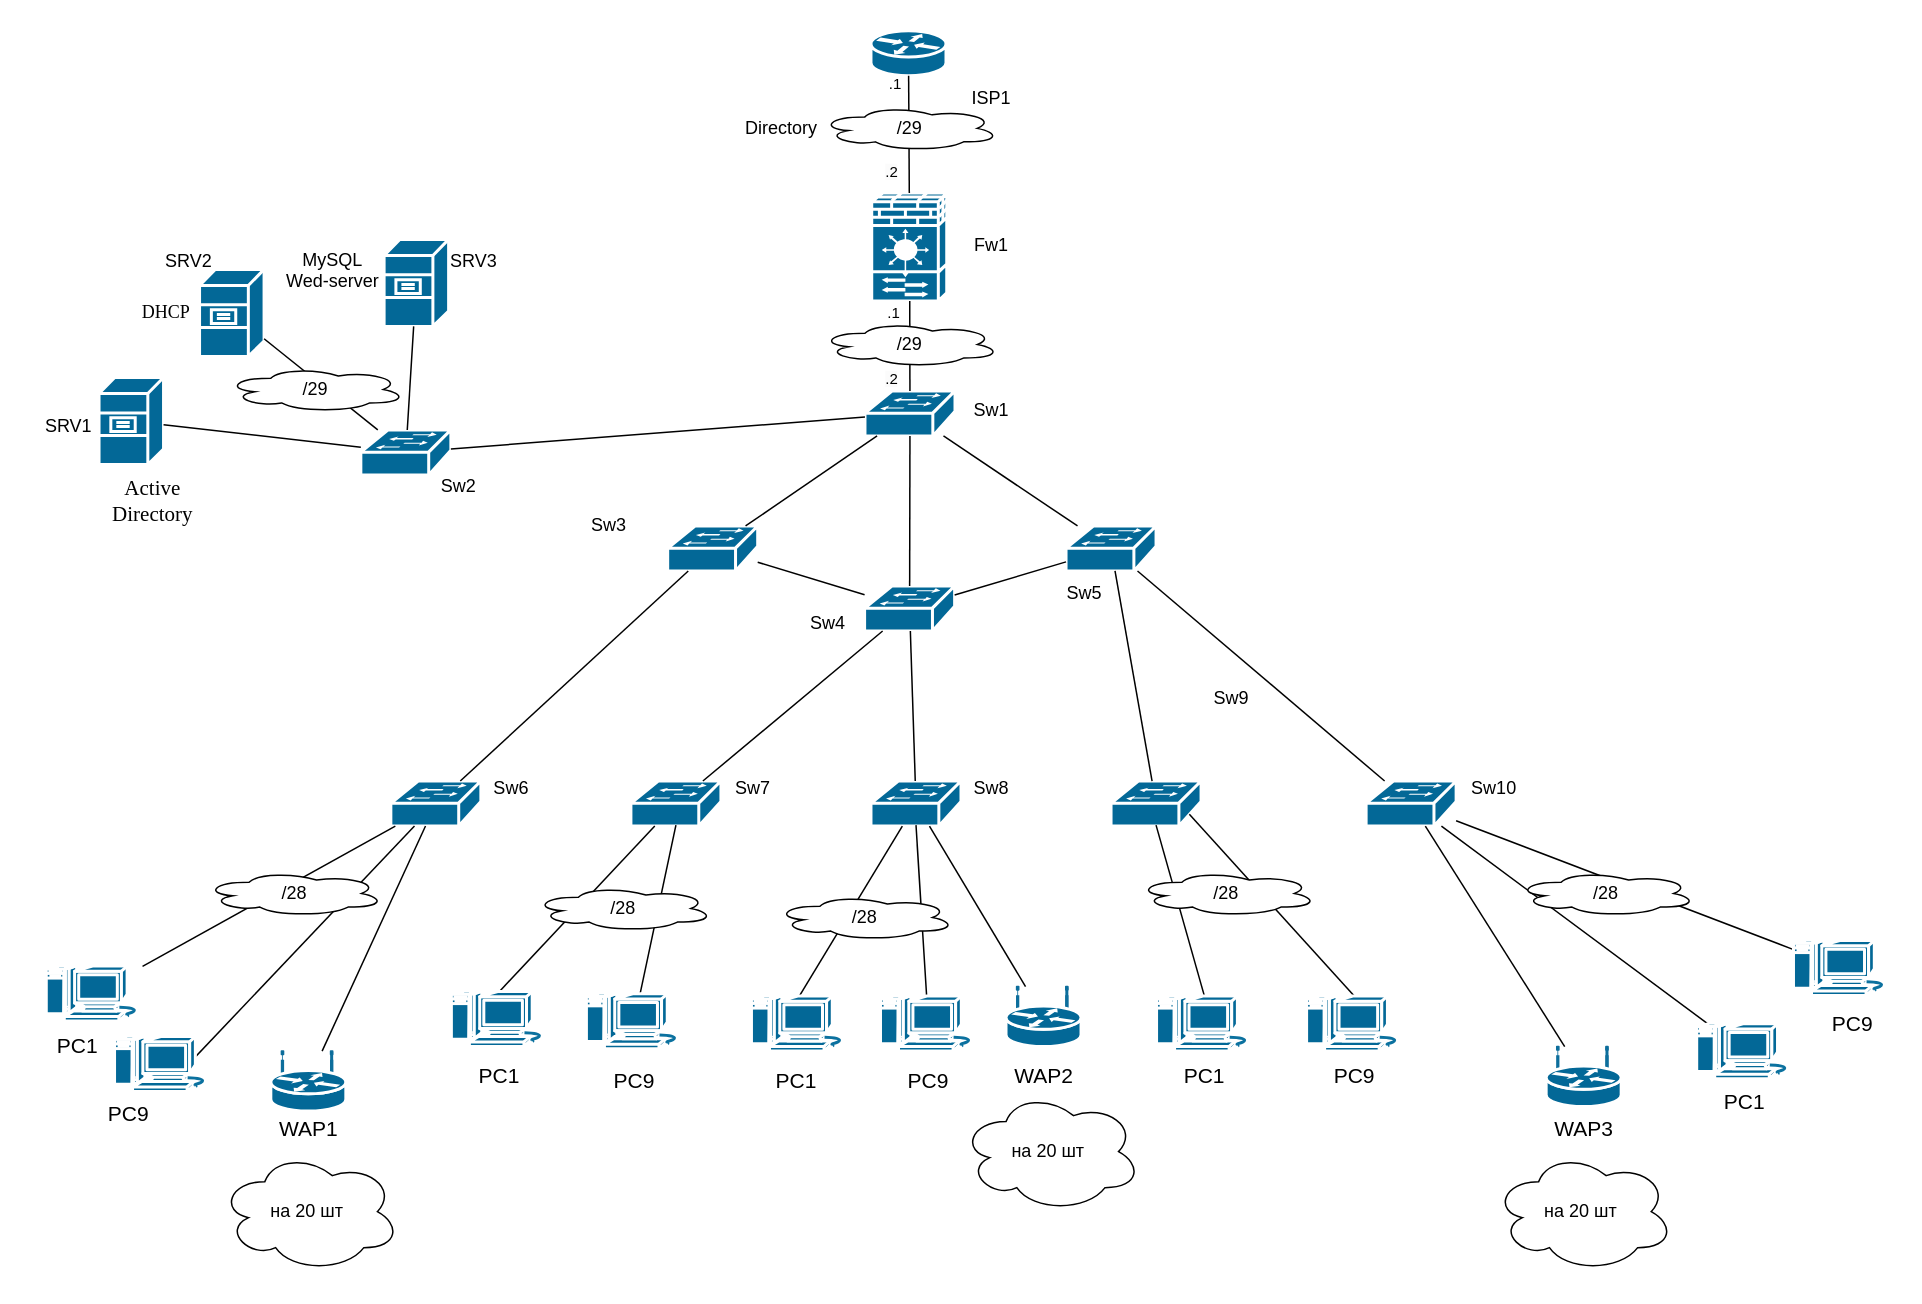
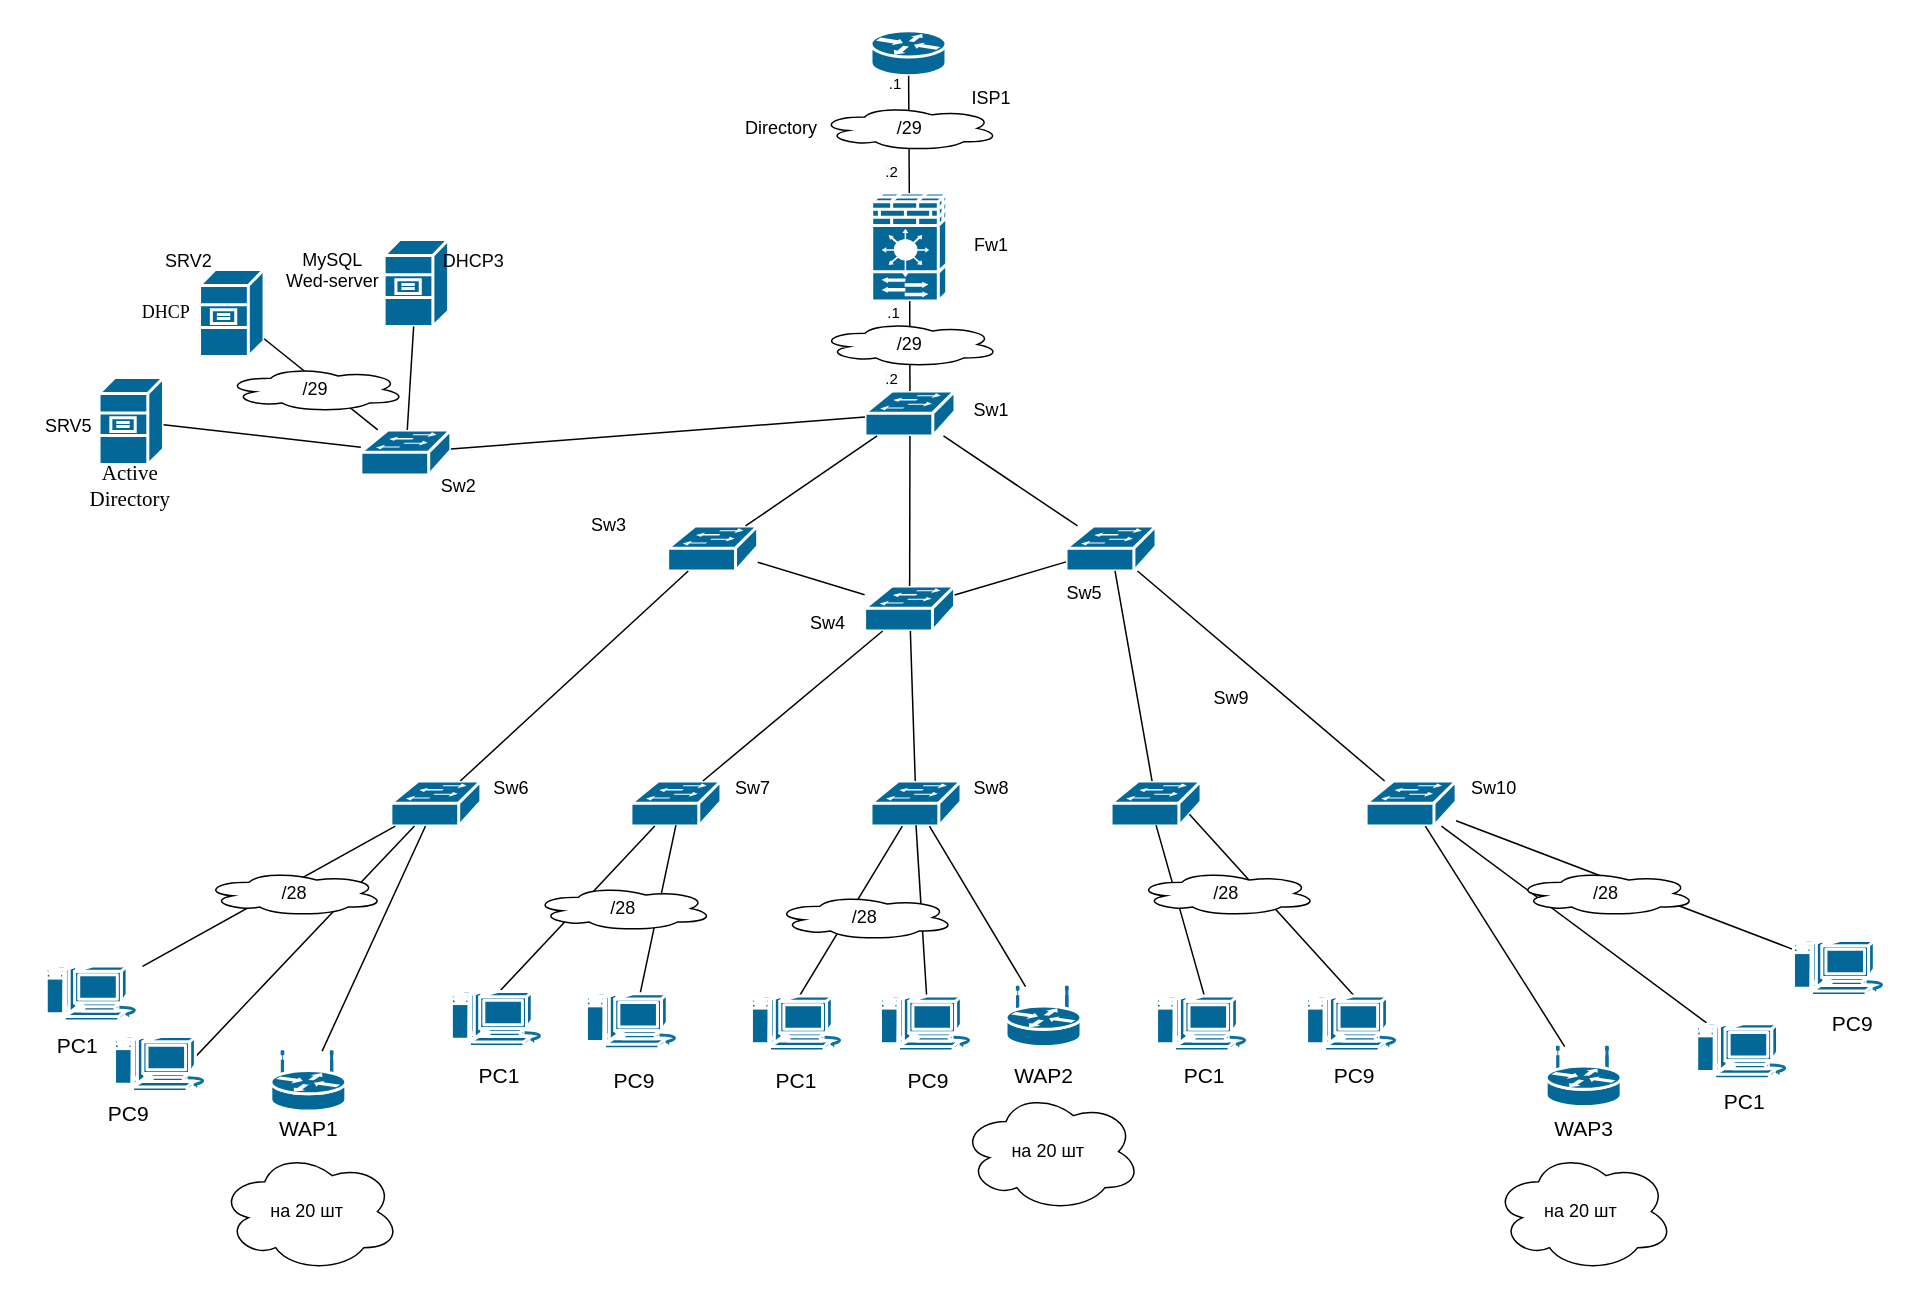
node "SRV3": label "SRV3" -> "DHCP3"
node "SRV1": label "SRV1" -> "SRV5"
node "Active Directory": moved (152, 502) -> (129, 487)
